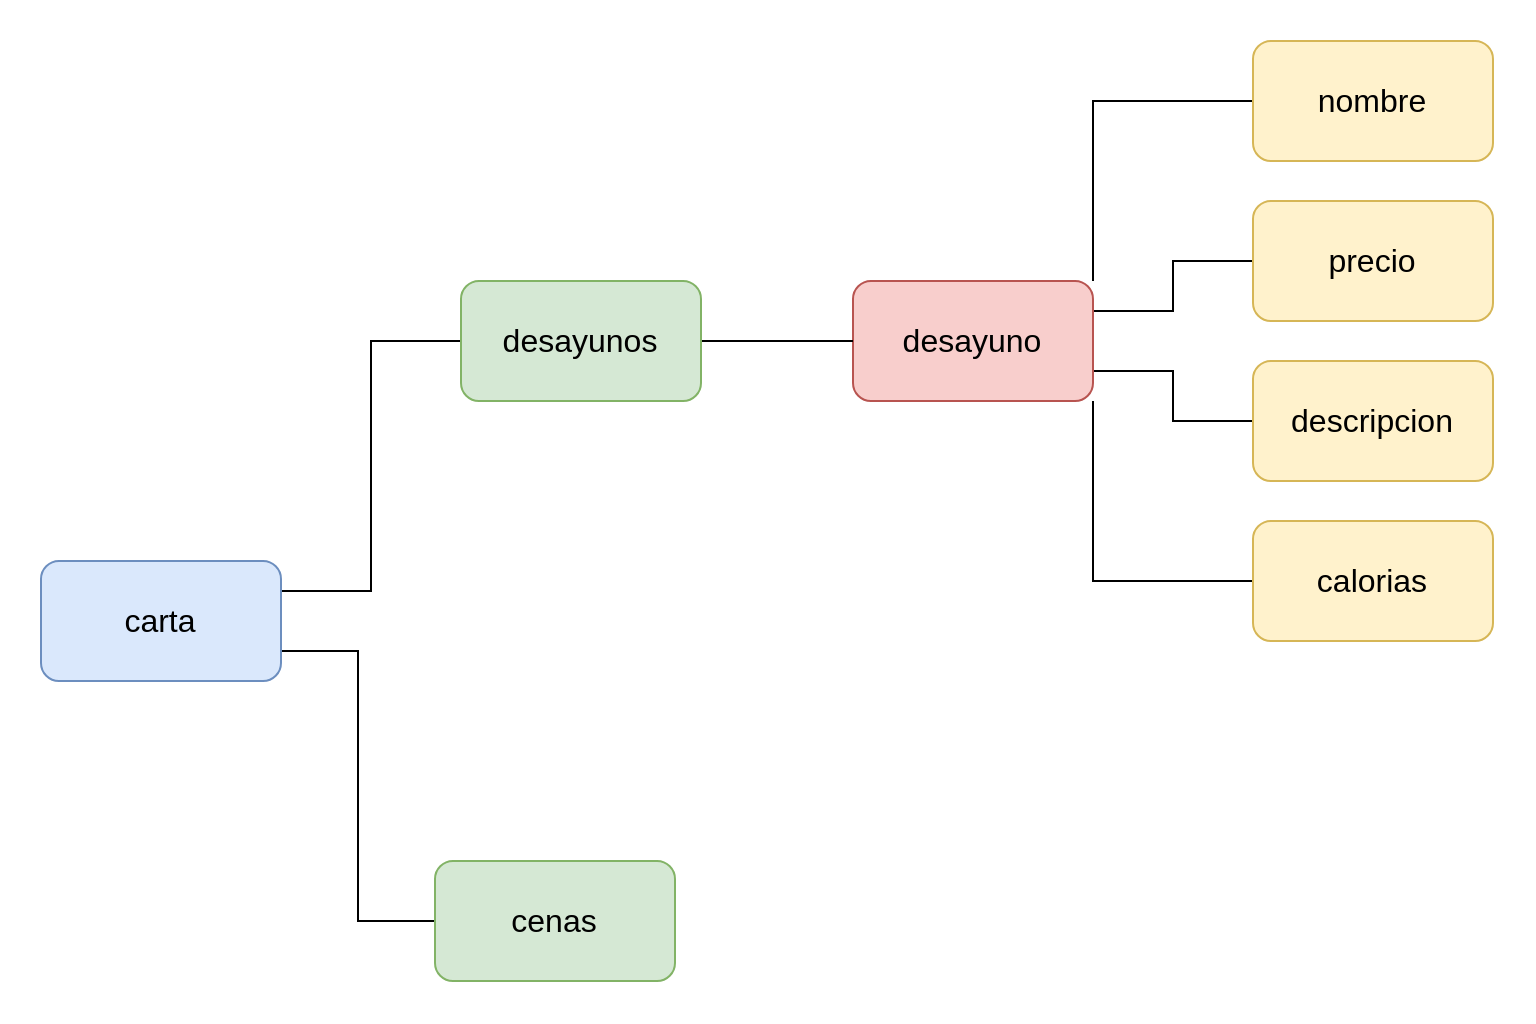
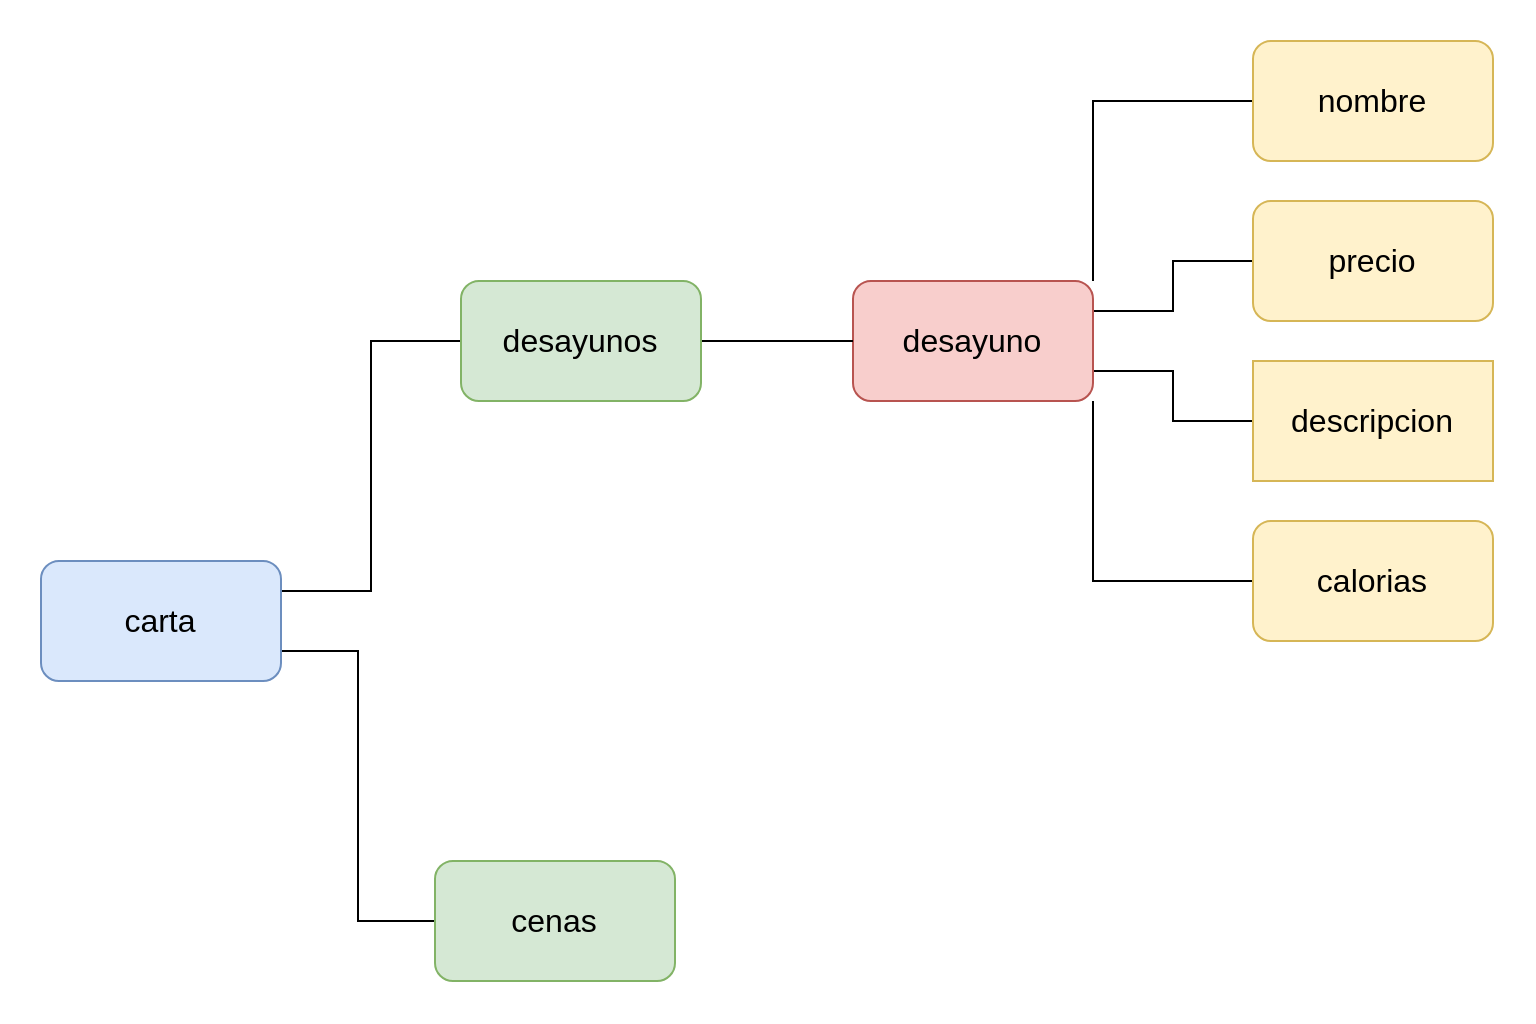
node "descripcion": shape rounded rectangle -> rectangle
